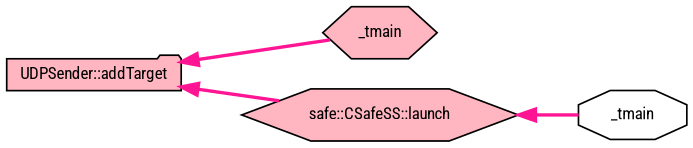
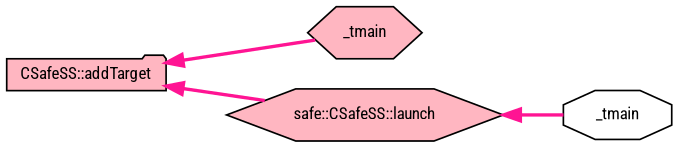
node "UDPSender::addTarget": label "UDPSender::addTarget" -> "CSafeSS::addTarget"
